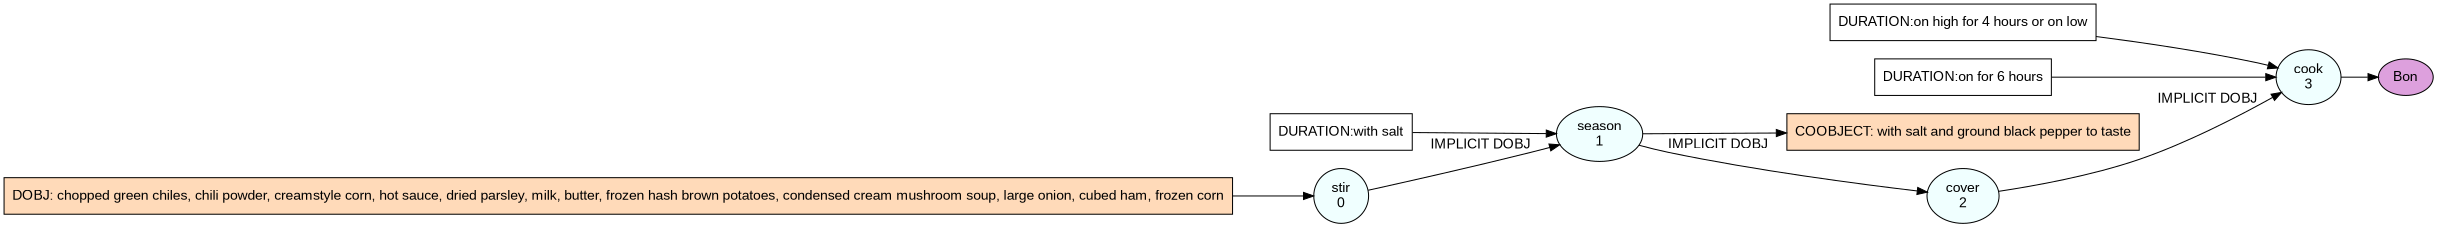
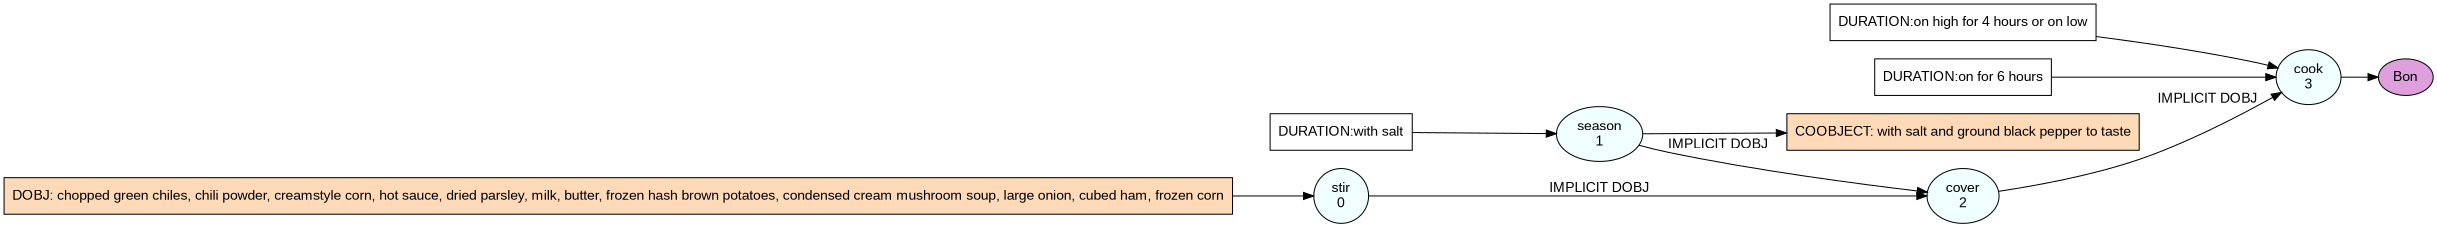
edge "stir 0" -> "season 1": now "stir 0" -> "cover 2"
